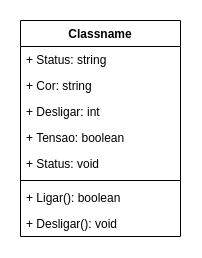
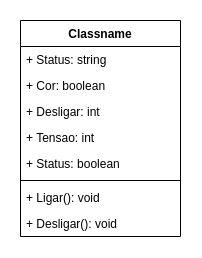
node "+ Cor: string": label "+ Cor: string" -> "+ Cor: boolean"
node "+ Tensao: boolean": label "+ Tensao: boolean" -> "+ Tensao: int"
node "+ Status: void": label "+ Status: void" -> "+ Status: boolean"
node "+ Ligar(): boolean": label "+ Ligar(): boolean" -> "+ Ligar(): void"
